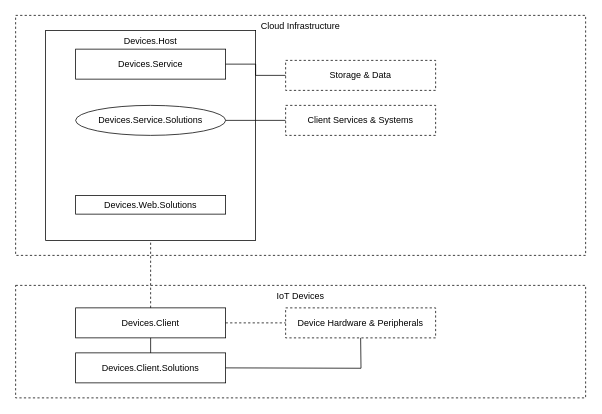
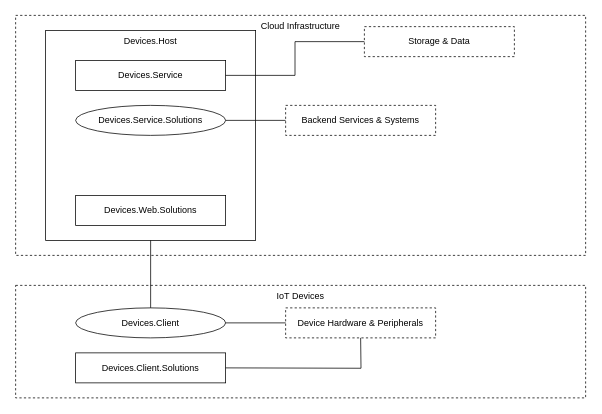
node "Devices.Service": moved (150, 64) -> (150, 75)
node "Storage & Data": moved (360, 75) -> (439, 42)
node "Client Services & Systems": label "Client Services & Systems" -> "Backend Services & Systems"
node "Devices.Web.Solutions": size 150x19 -> 150x30
edge "Devices.Host" -- "Devices.Client": style dashed -> solid
node "Devices.Client": shape rectangle -> ellipse
edge "Devices.Client" -- "Device Hardware & Peripherals": style dashed -> solid
edge "Devices.Client" -- "Devices.Client.Solutions": removed
